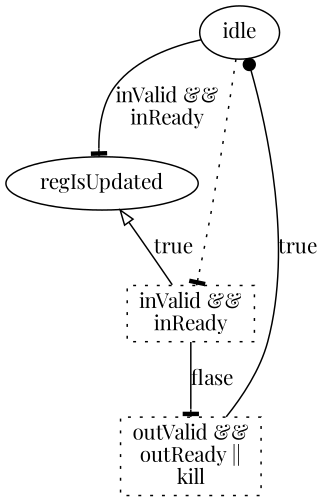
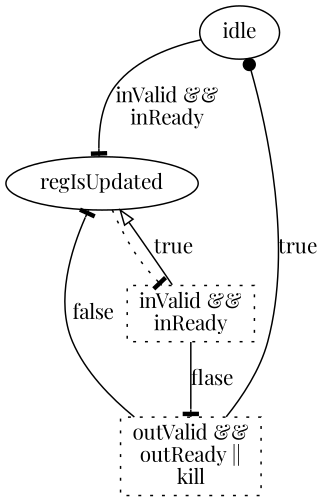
edge "idle" -> "inValid && inReady": now "regIsUpdated" -> "inValid && inReady"
edge "outValid && outReady || kill" -> "regIsUpdated": added, label "false"
